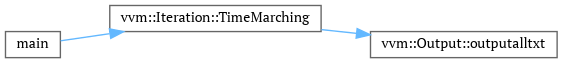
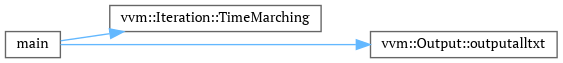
edge "vvm::Iteration::TimeMarching" -> "vvm::Output::outputalltxt": now "main" -> "vvm::Output::outputalltxt"
